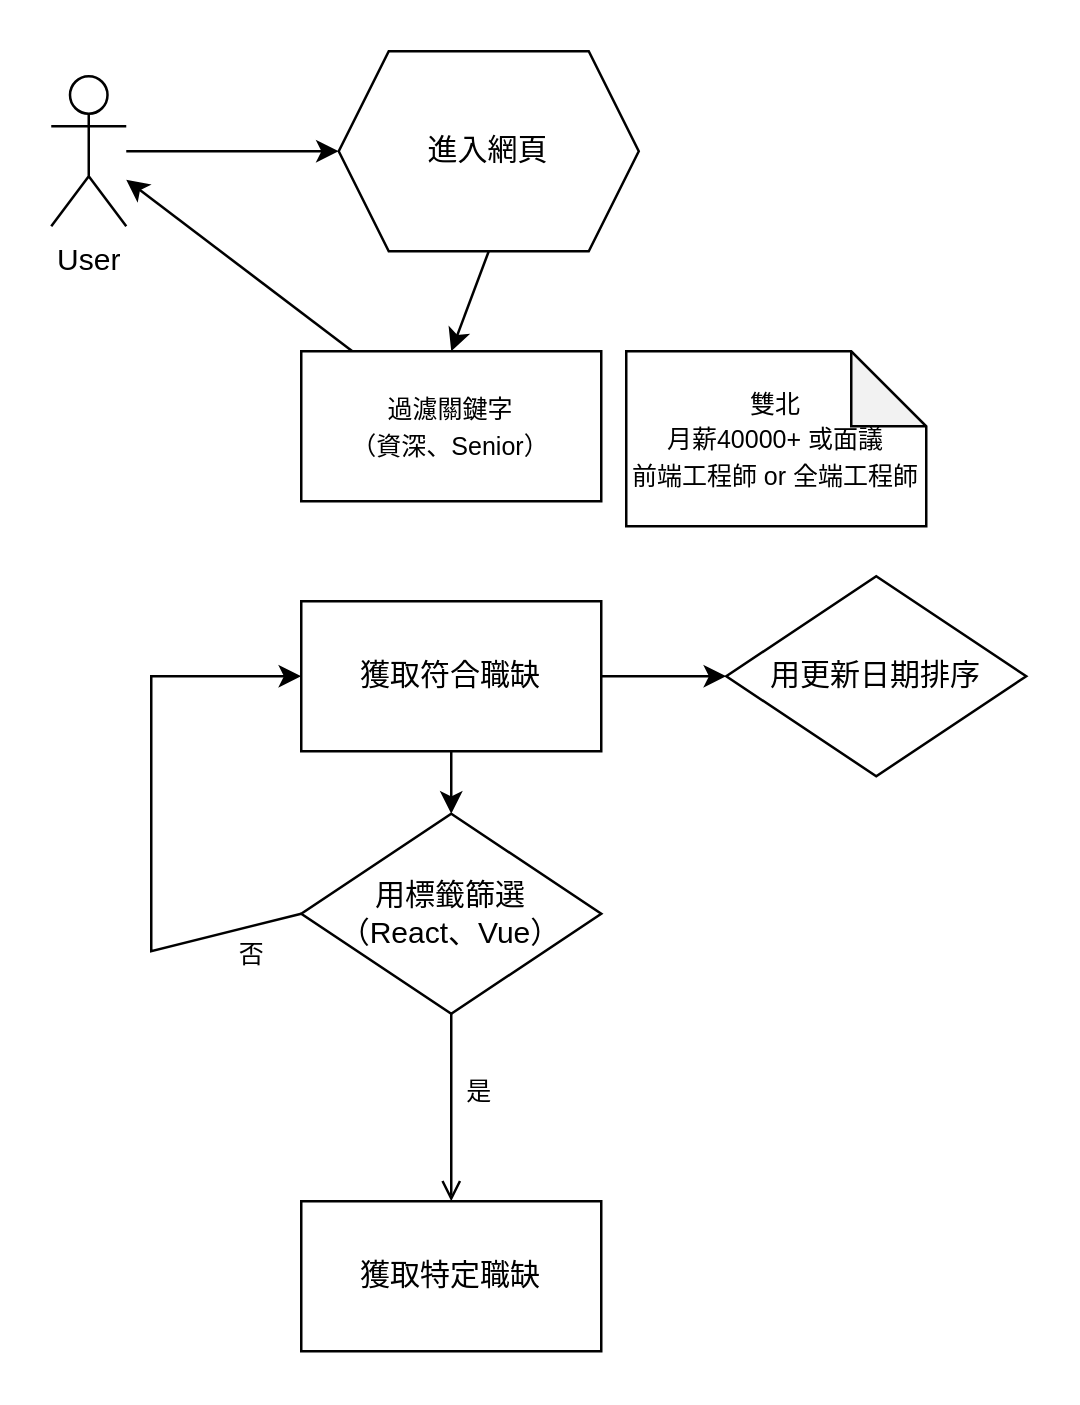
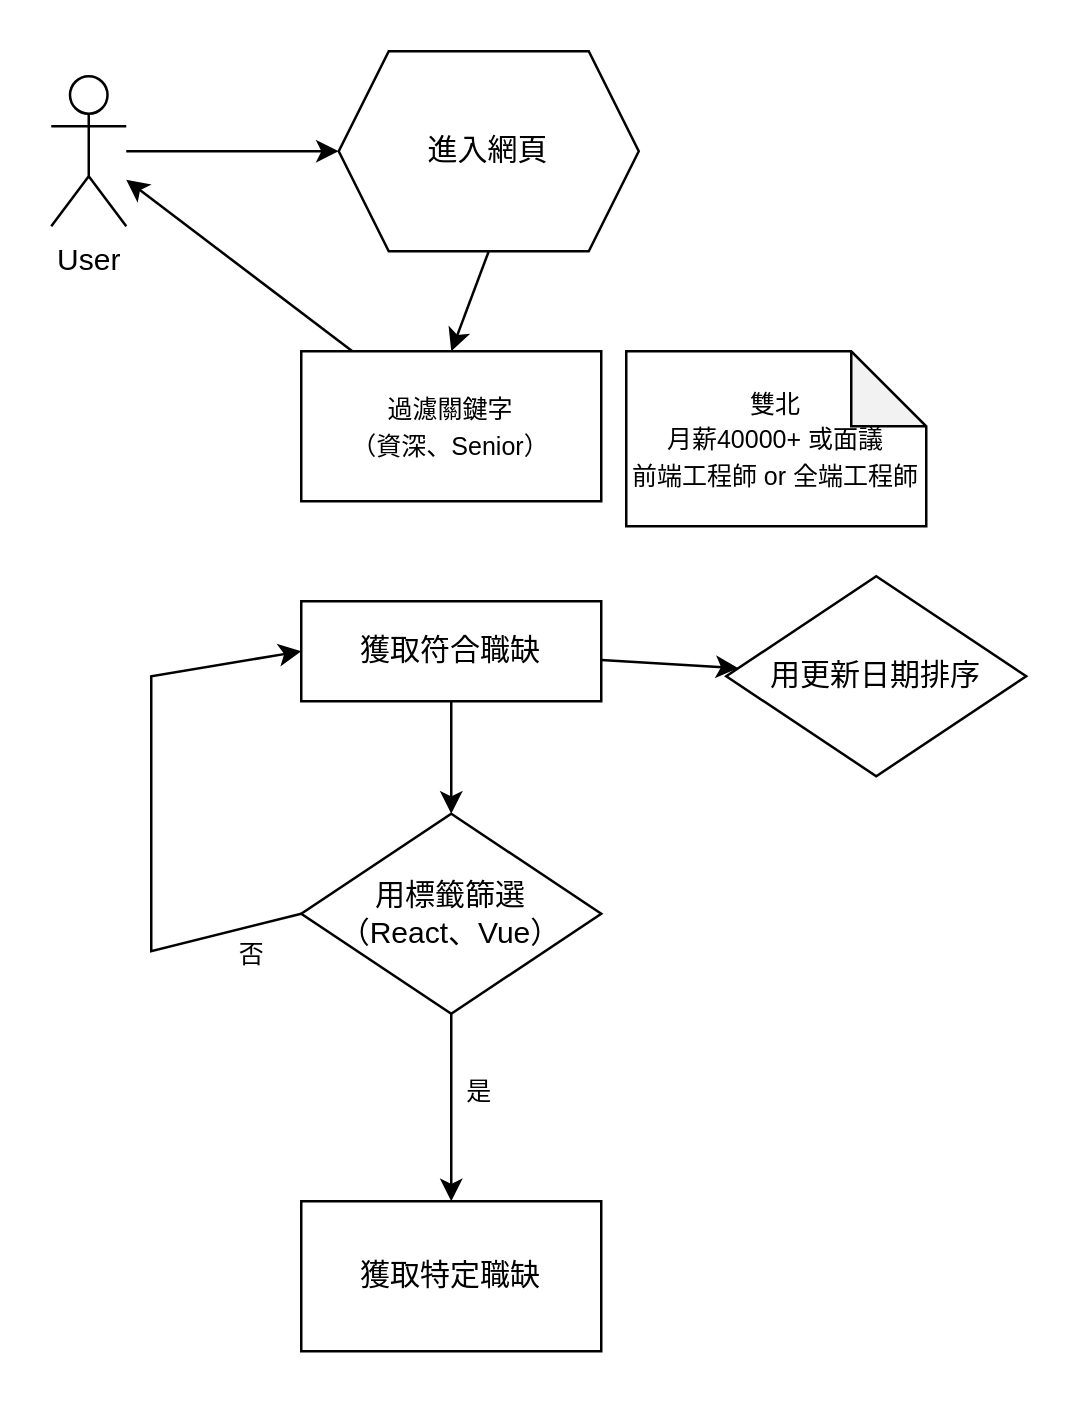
node "獲取符合職缺": size 300x150 -> 300x100
edge "用標籤篩選（React、Vue）" -> "獲取特定職缺": arrowhead open -> classic
